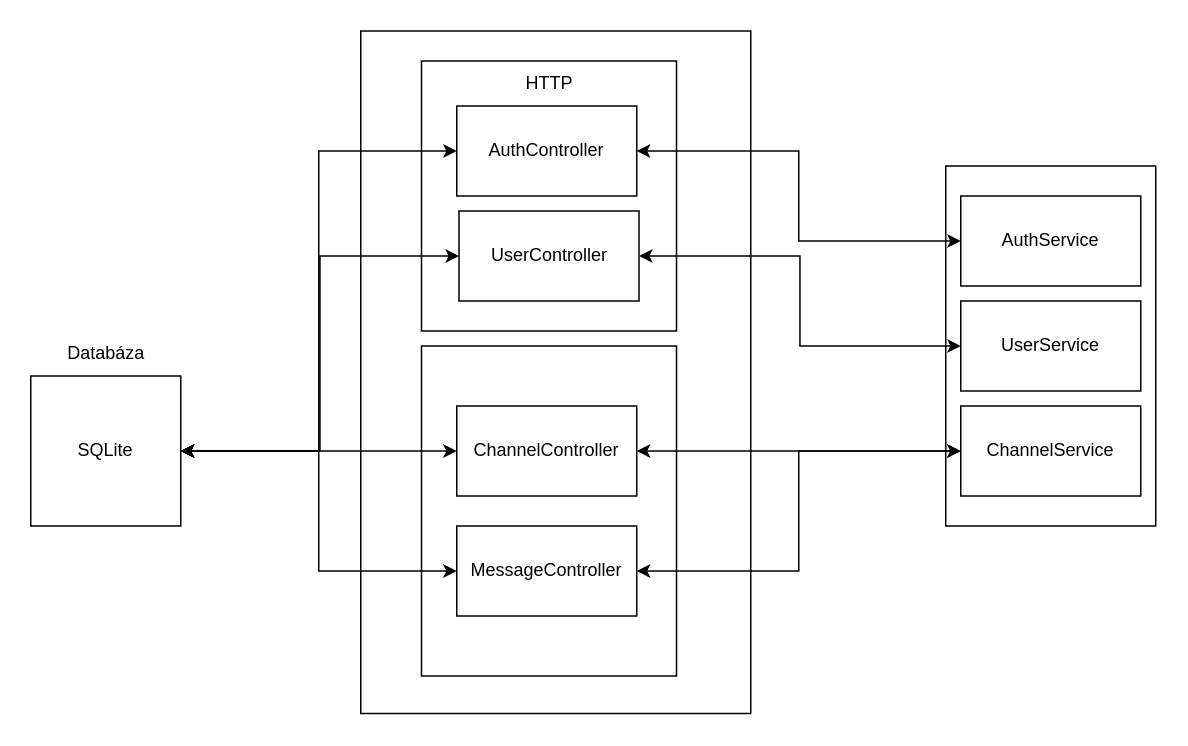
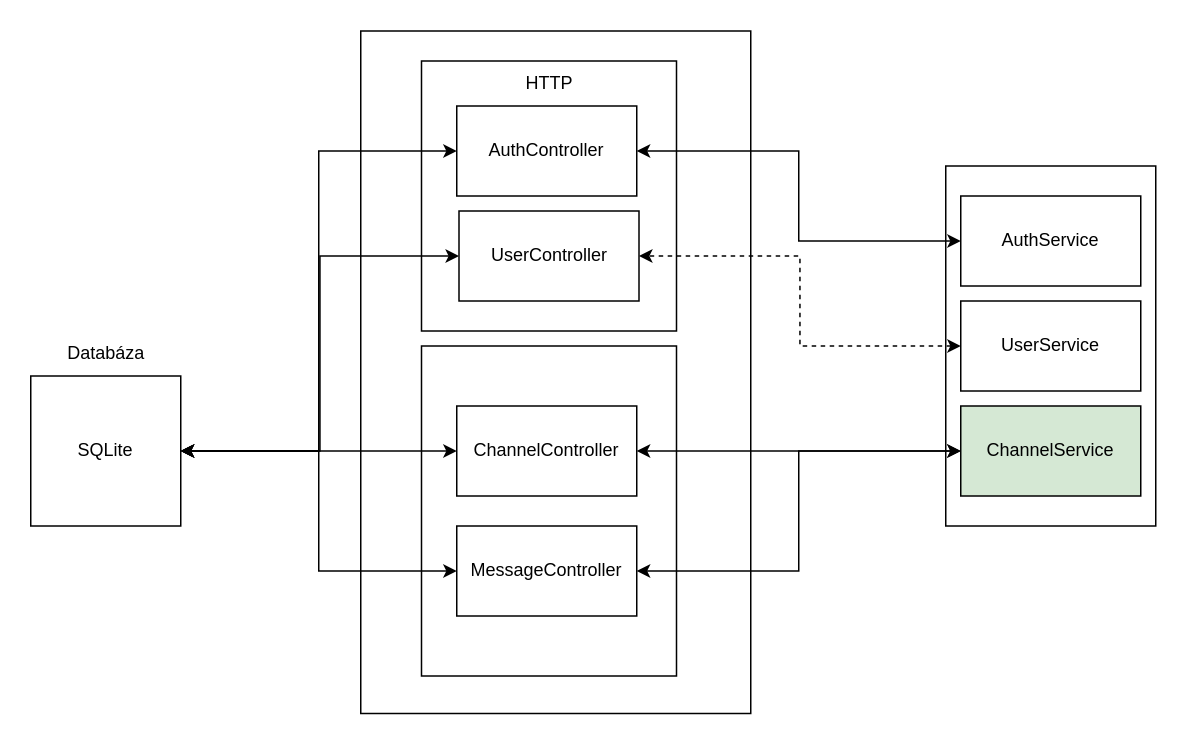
edge "UserController" -- "UserService": style solid -> dashed
node "ChannelService": fillcolor #ffffff -> #d5e8d4
